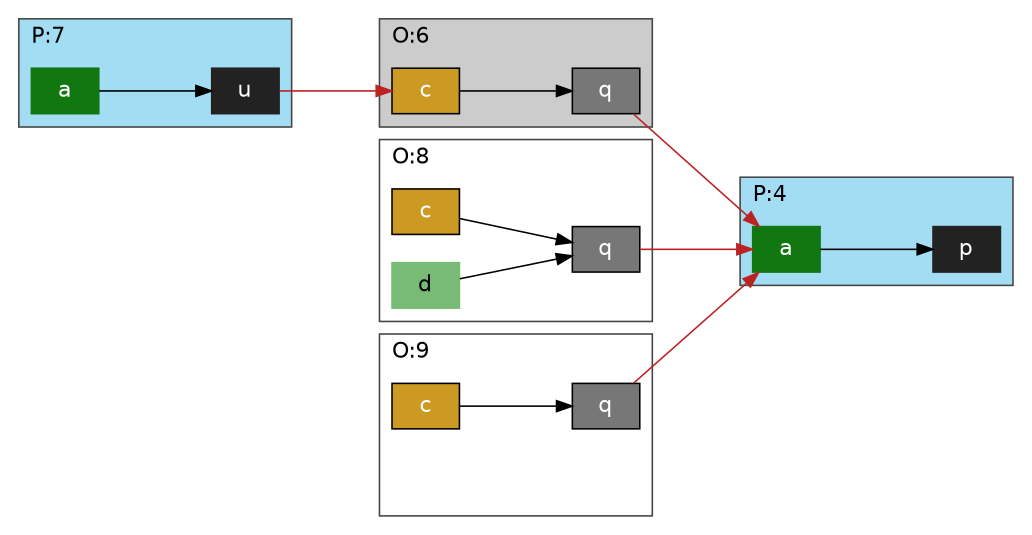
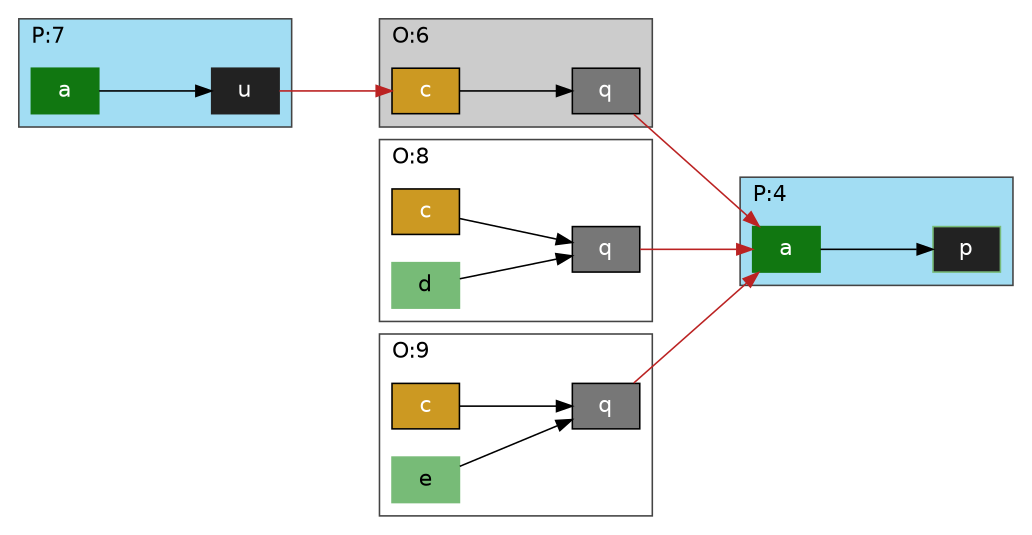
node "p": color #222222 -> #77bb77
node "e": added
